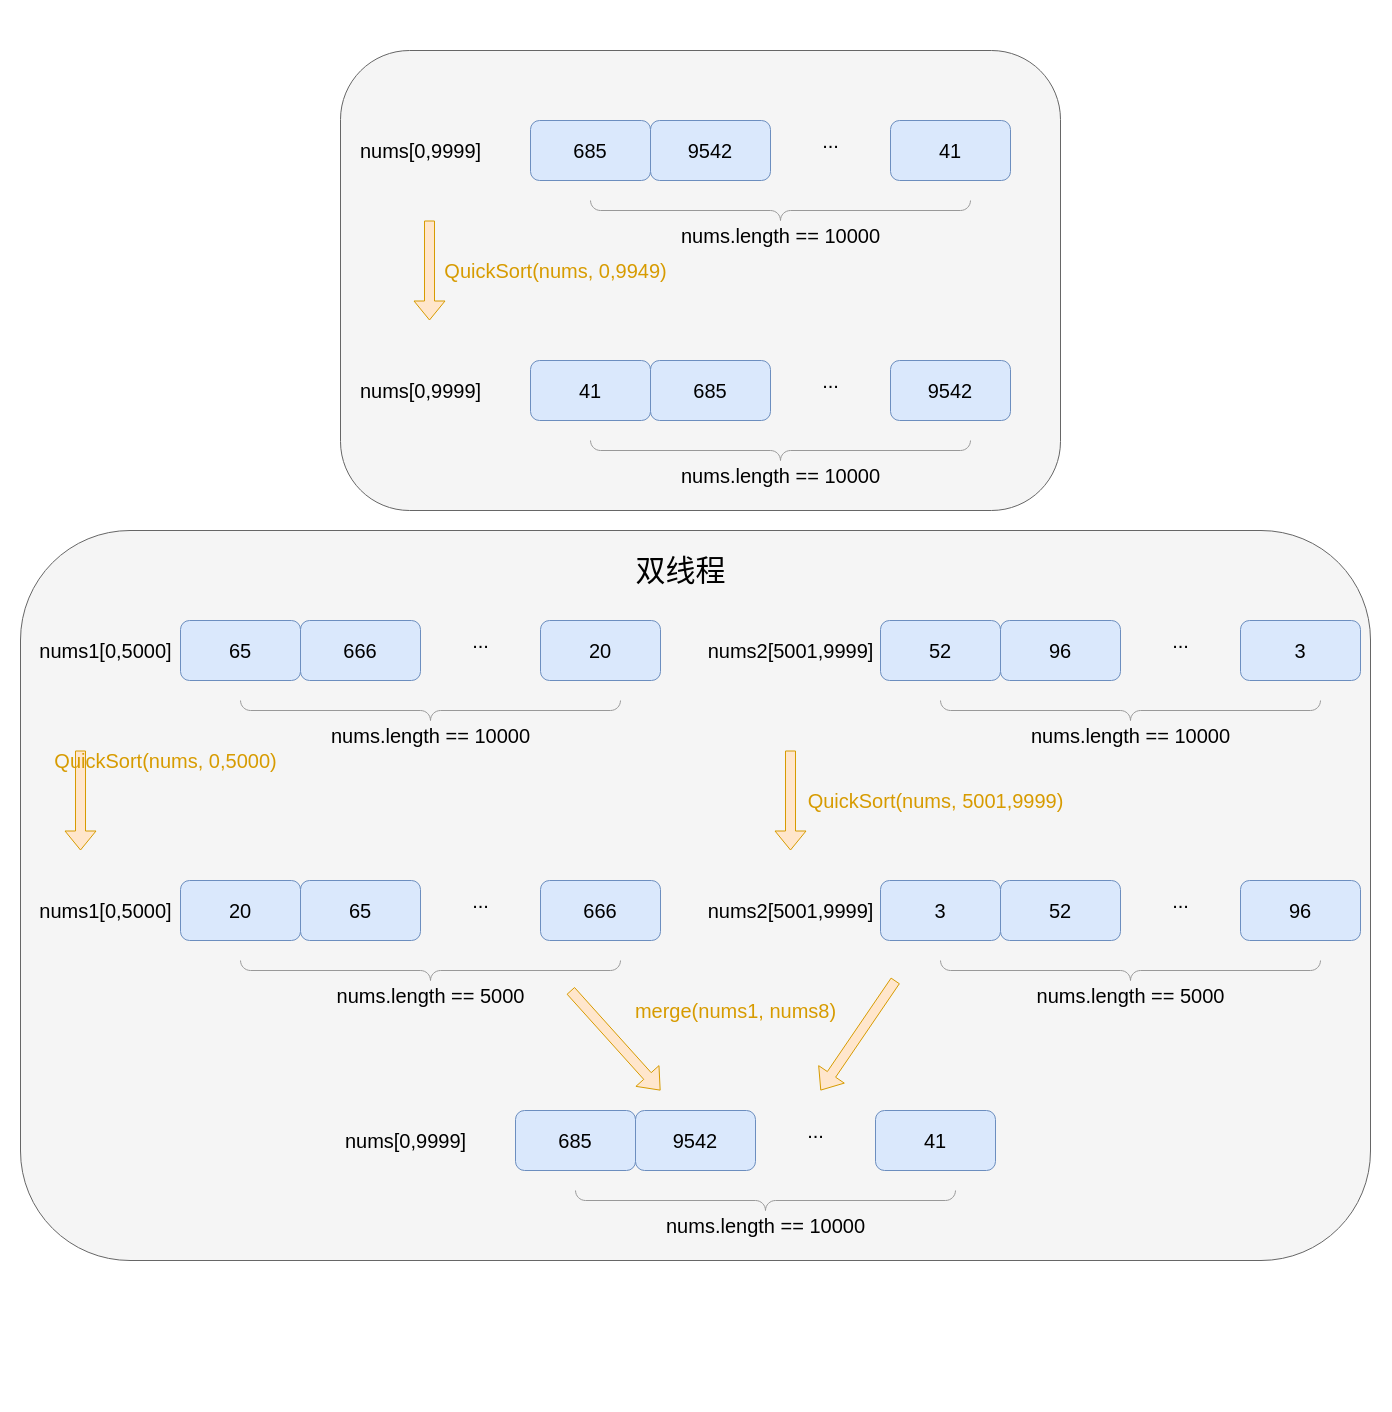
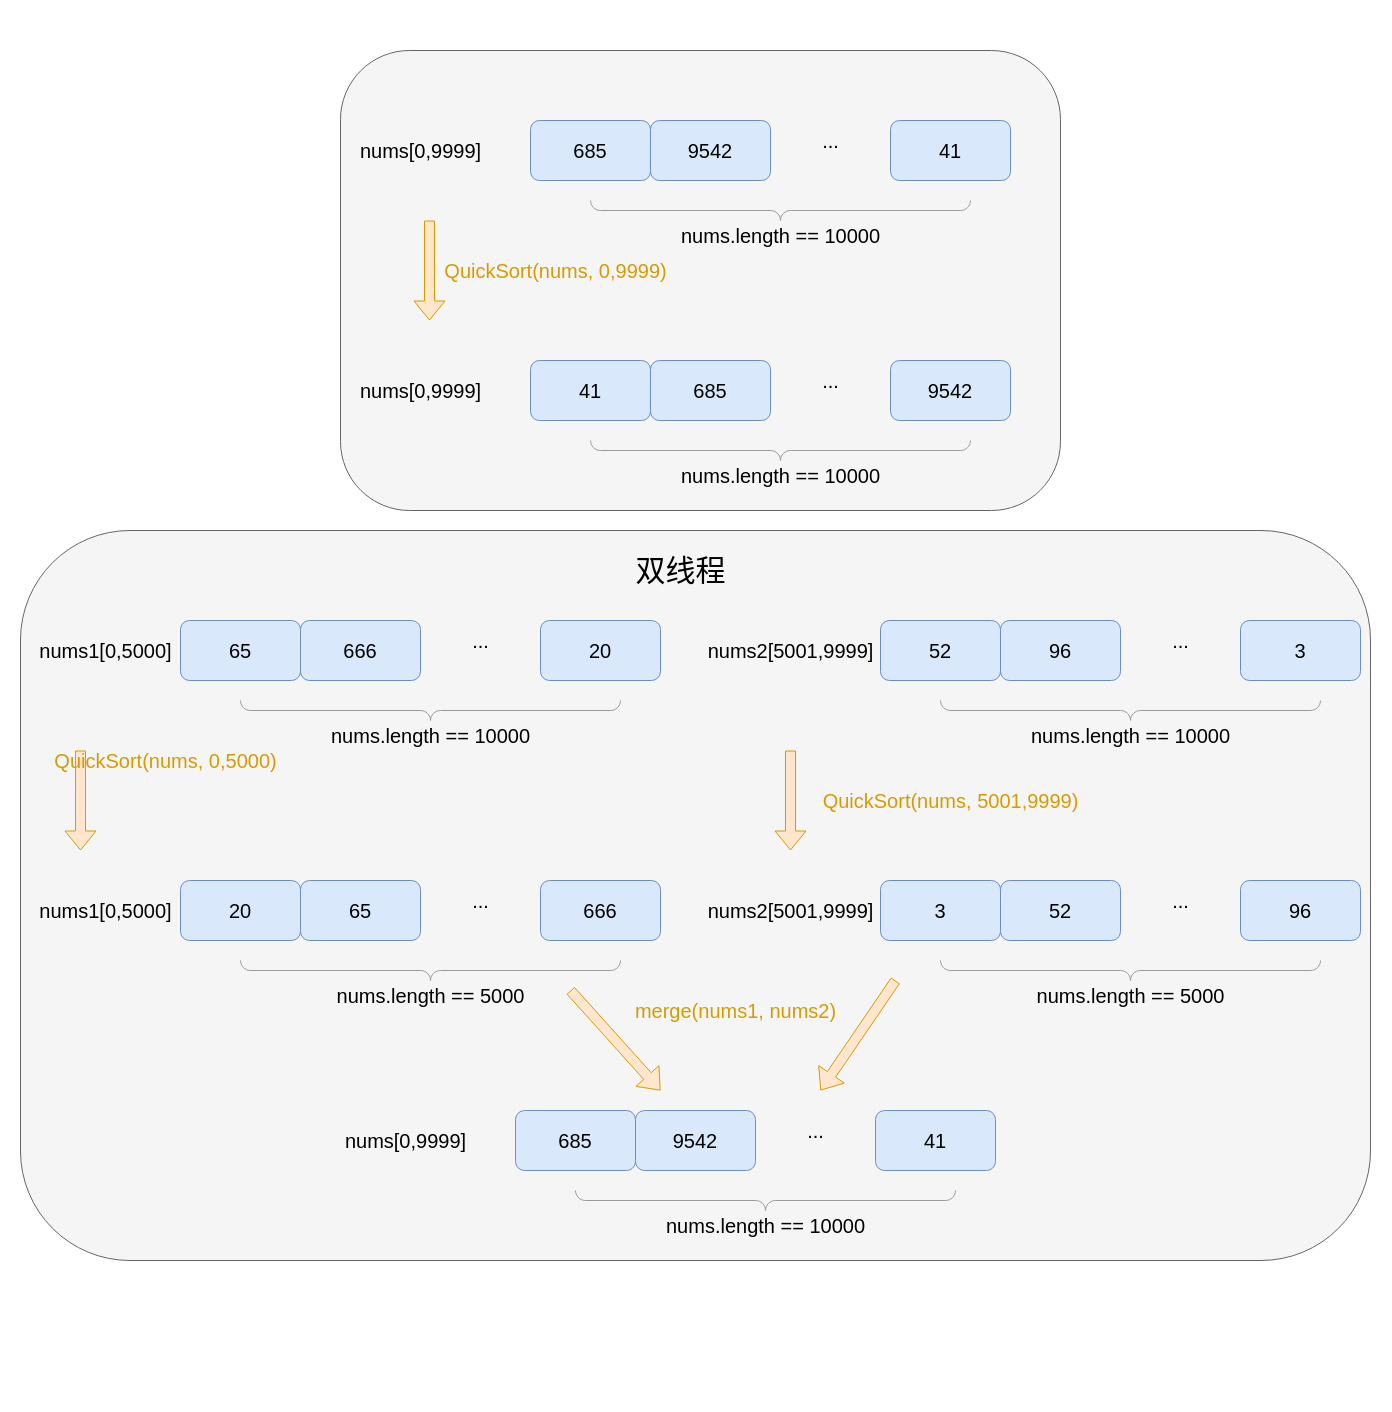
node "QuickSort(nums, 0,9949)": label "QuickSort(nums, 0,9949)" -> "QuickSort(nums, 0,9999)"
node "QuickSort(nums, 5001,9999)": moved (936, 801) -> (951, 801)
node "merge(nums1, nums8)": label "merge(nums1, nums8)" -> "merge(nums1, nums2)"
